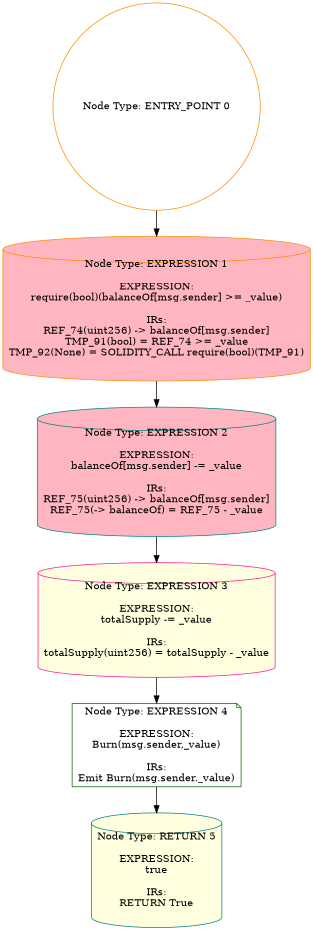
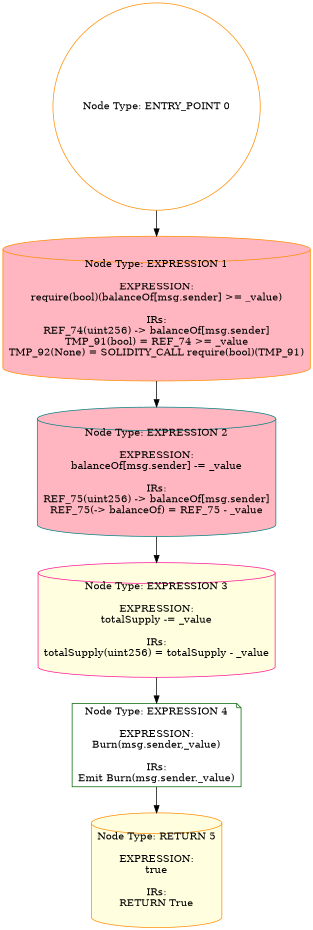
node "Node Type: RETURN 5 EXPRESSION: true IRs: RETURN True": color teal -> darkorange
